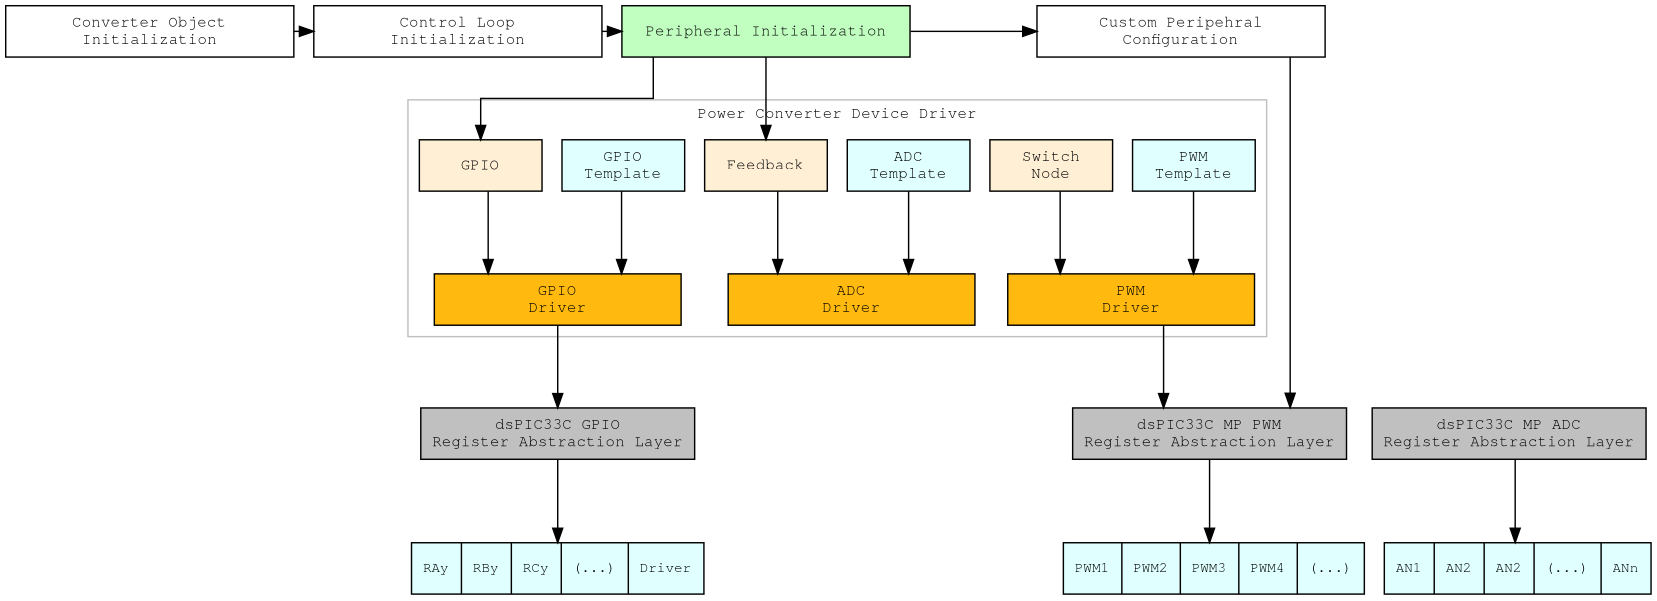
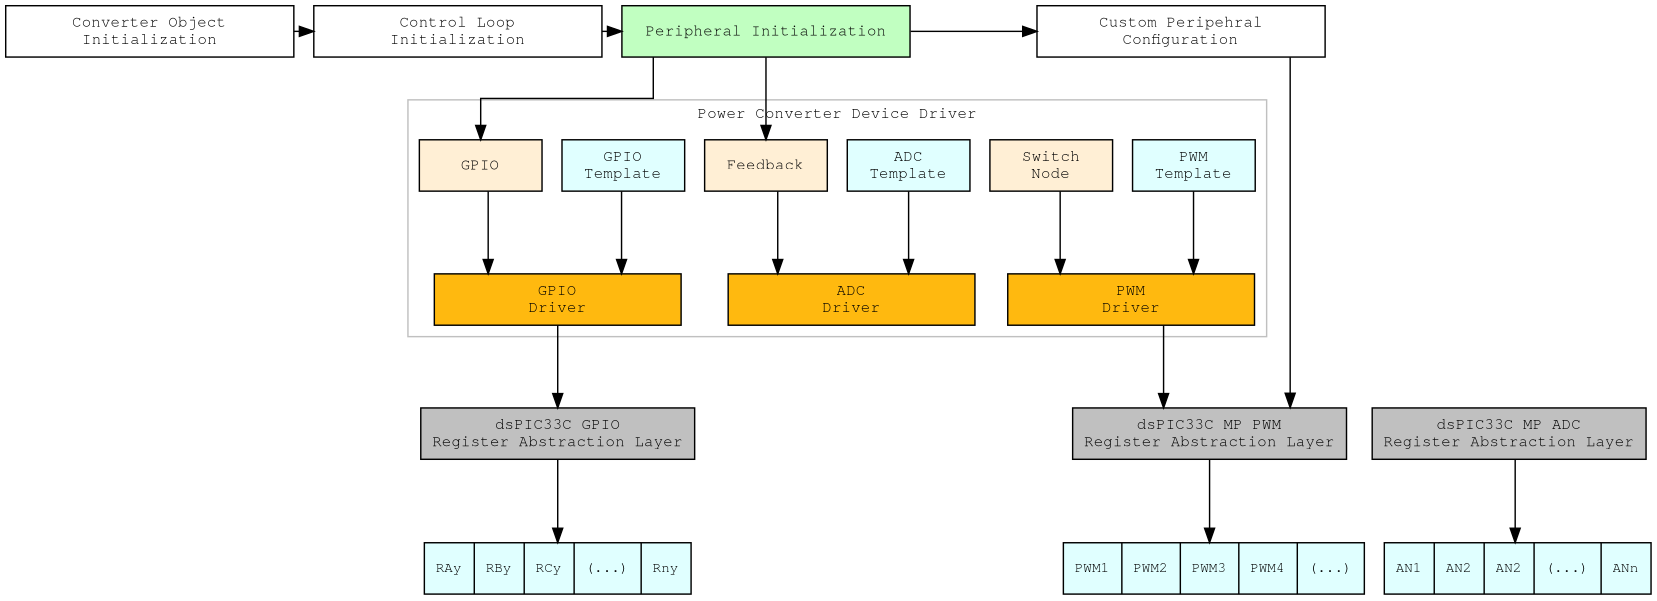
node "RAy": text "Driver" -> "Rny"
